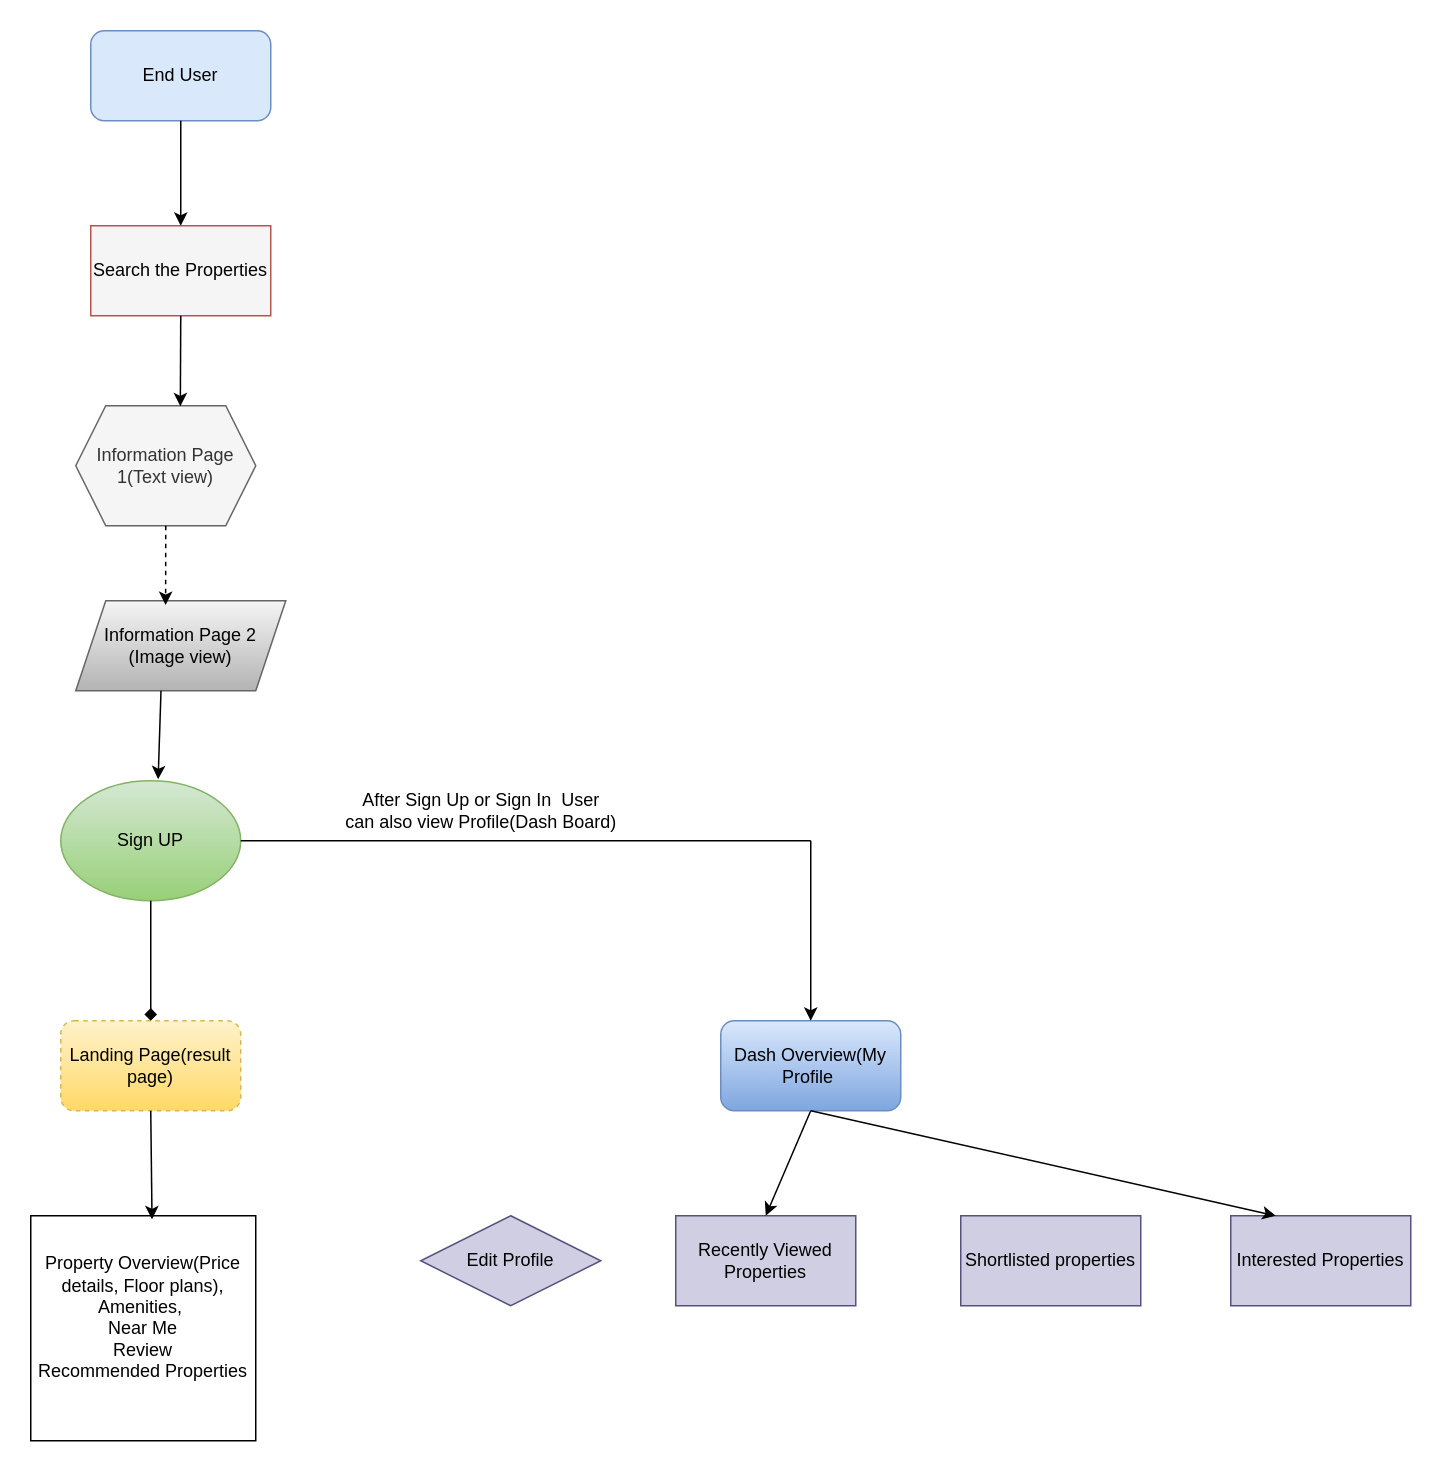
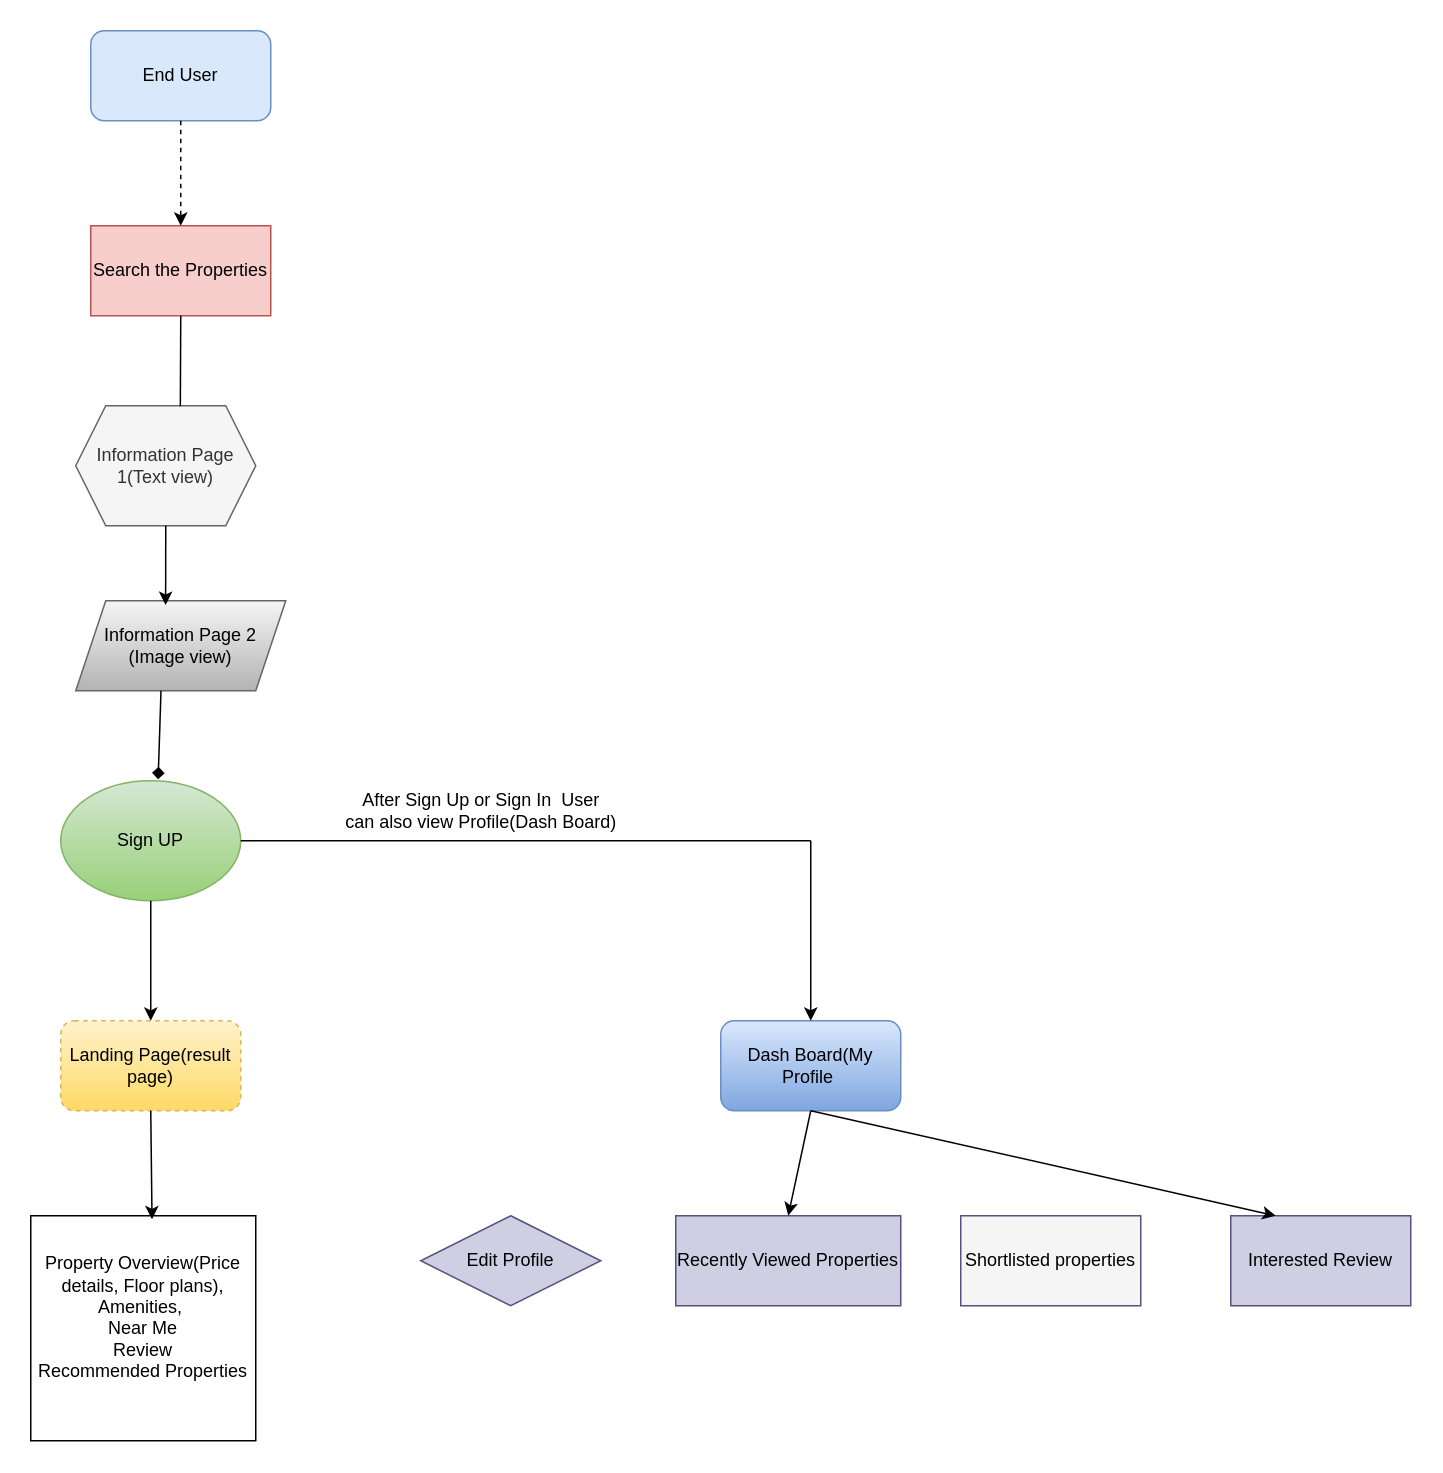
edge "End User" -> "Search the Properties": style solid -> dashed
node "Search the Properties": fillcolor #f5f5f5 -> #f8cecc
edge "Search the Properties" -> "Information Page 1(Text view)": arrowhead classic -> none
edge "Information Page 1(Text view)" -> "Information Page 2 (Image view)": style dashed -> solid
edge "Information Page 2 (Image view)" -> "Sign UP": arrowhead classic -> diamond
edge "Sign UP" -> "Landing Page(result page)": arrowhead diamond -> classic
node "Dash Overview(My Profile": label "Dash Overview(My Profile" -> "Dash Board(My Profile"
node "Recently Viewed Properties": size 180x90 -> 225x90
node "Shortlisted properties": fillcolor #d0cee2 -> #f5f5f5
node "Interested Properties": label "Interested Properties" -> "Interested Review"
